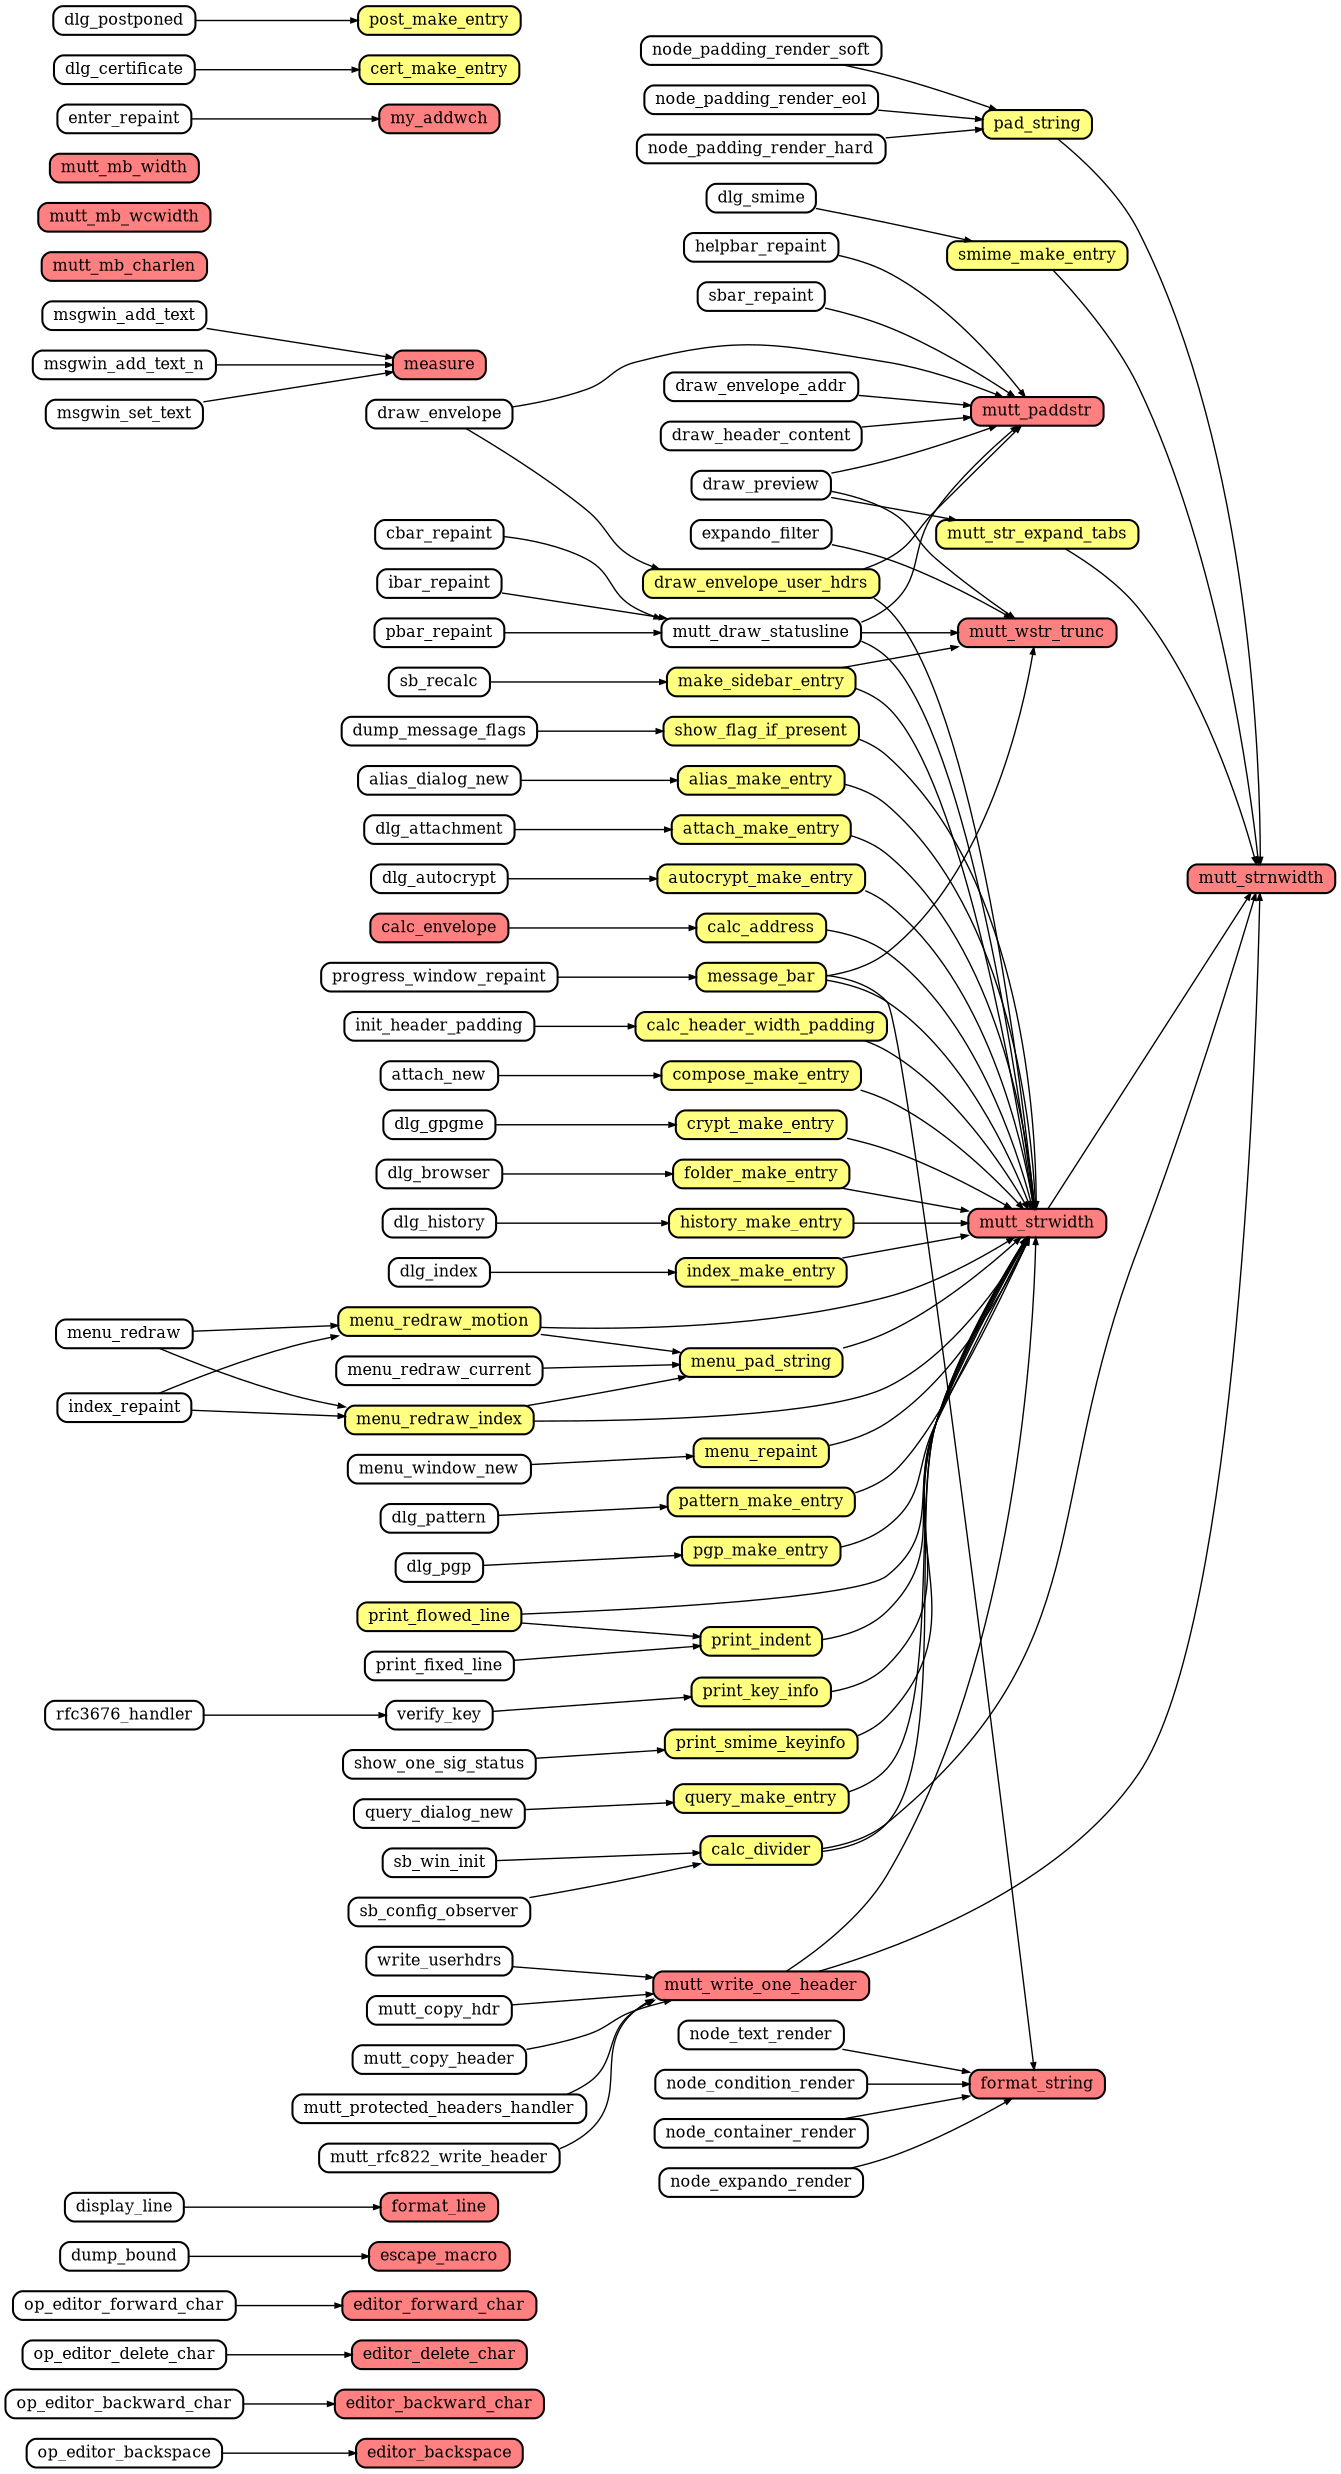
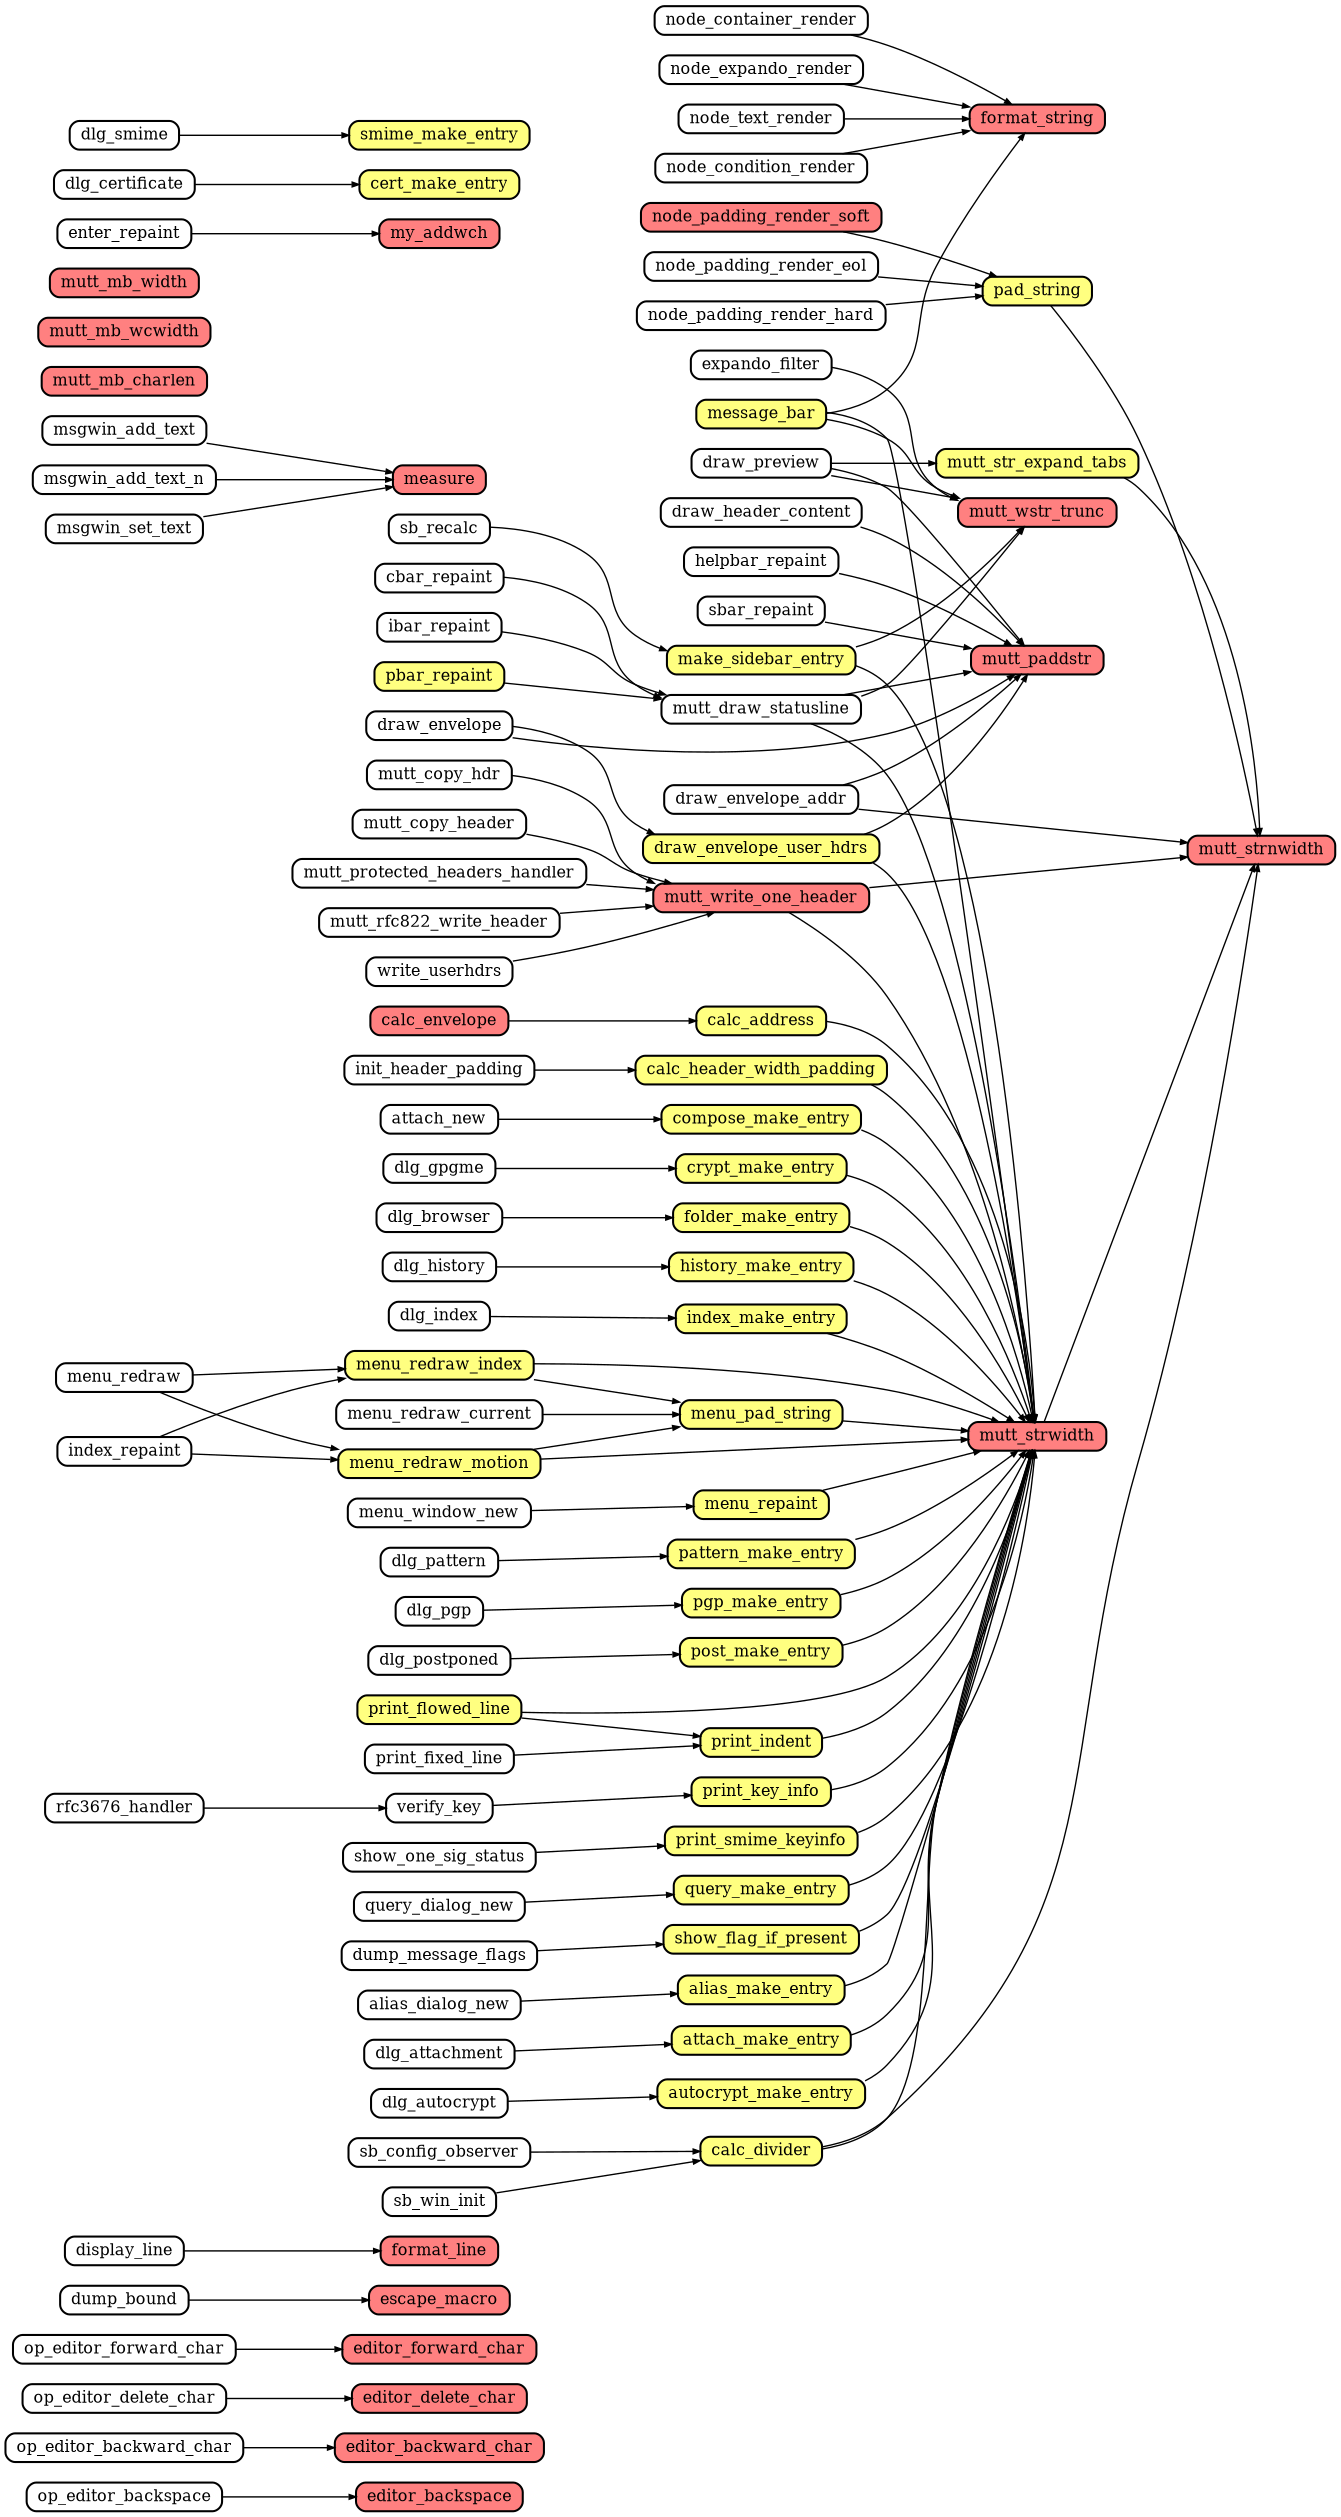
node "node_padding_render_soft": fillcolor #ffffff -> #ff8080
edge "smime_make_entry" -> "mutt_strnwidth": now "draw_envelope_addr" -> "mutt_strnwidth"
node "pbar_repaint": fillcolor #ffffff -> #ffff80
node "progress_window_repaint": removed
edge "post_make_entry" -> "mutt_strwidth": added
